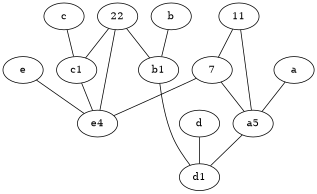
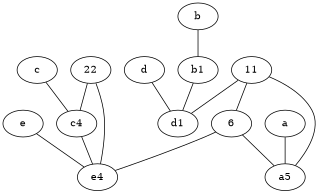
edge "22" -- "b1": removed
node "c1": label "c1" -> "c4"
node "7": label "7" -> "6"
edge "a5" -- "d1": now "11" -- "d1"
